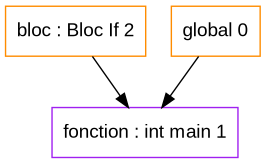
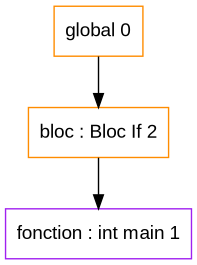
edge "global 0" -> "fonction : int main 1": now "global 0" -> "bloc : Bloc If 2"
